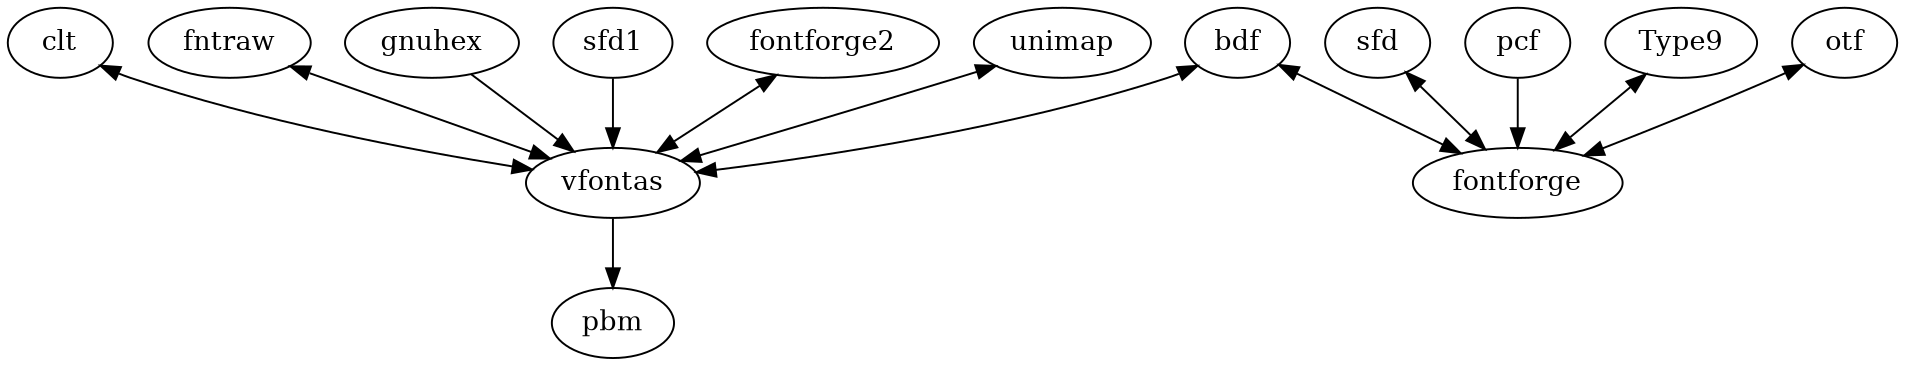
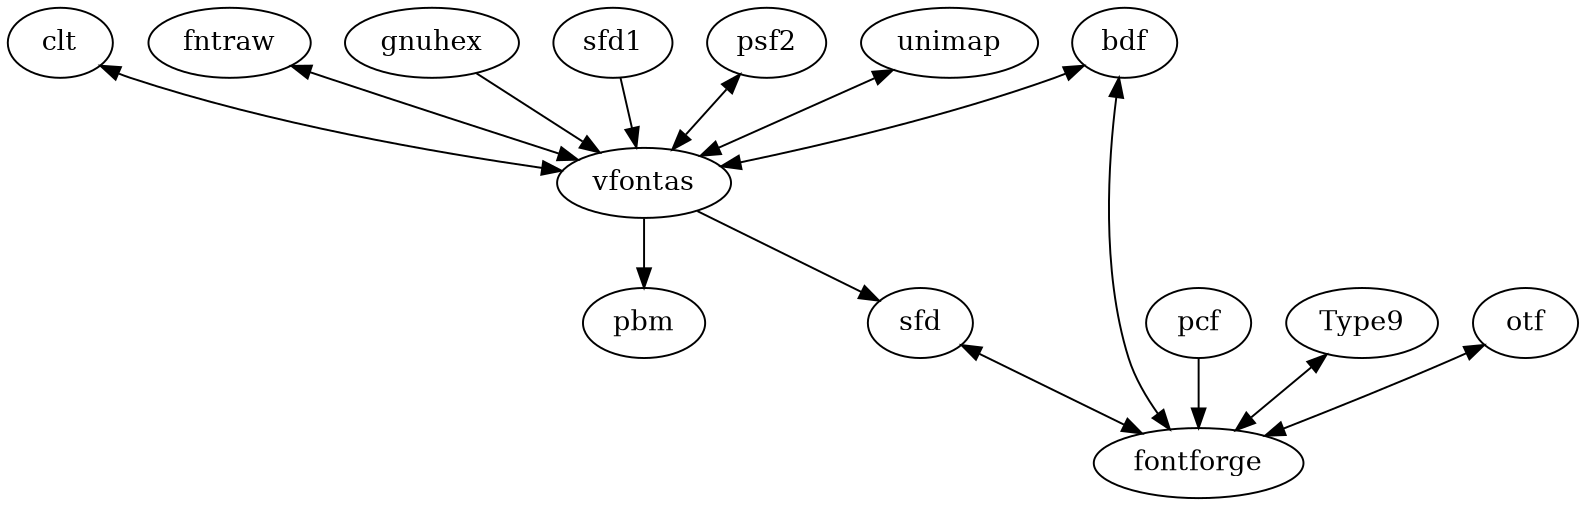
node "fontforge2": label "fontforge2" -> "psf2"
edge "vfontas" -> "sfd": added
